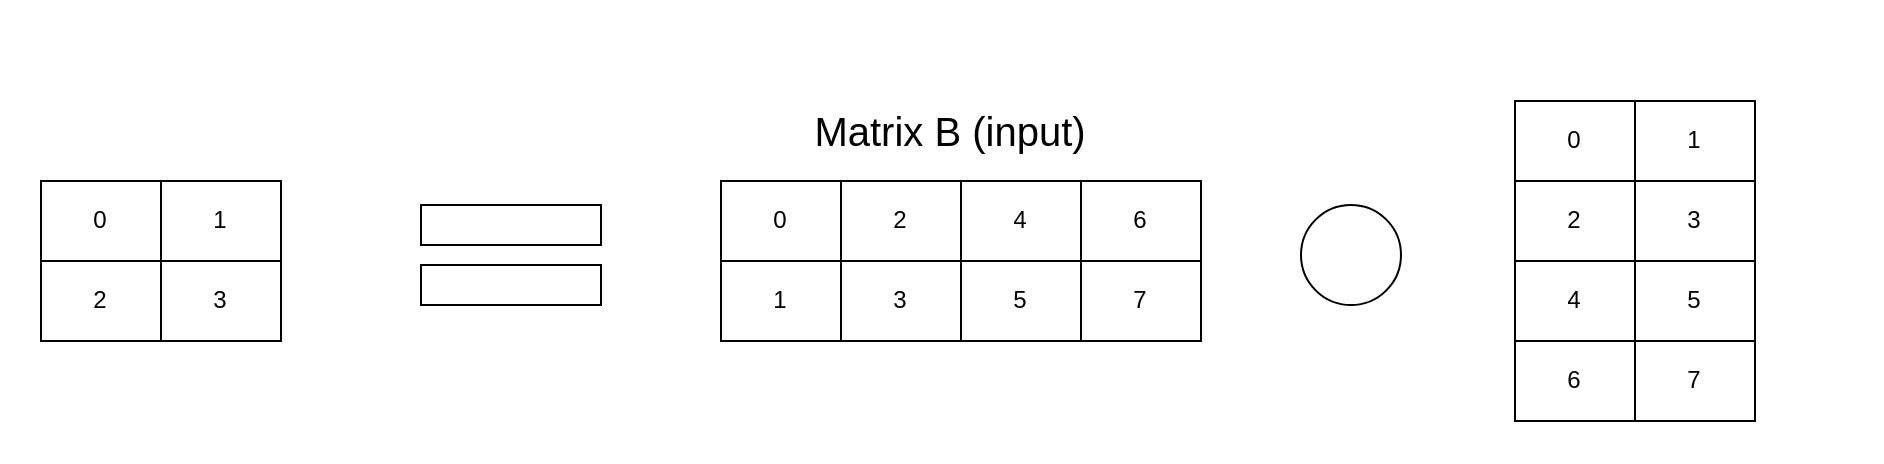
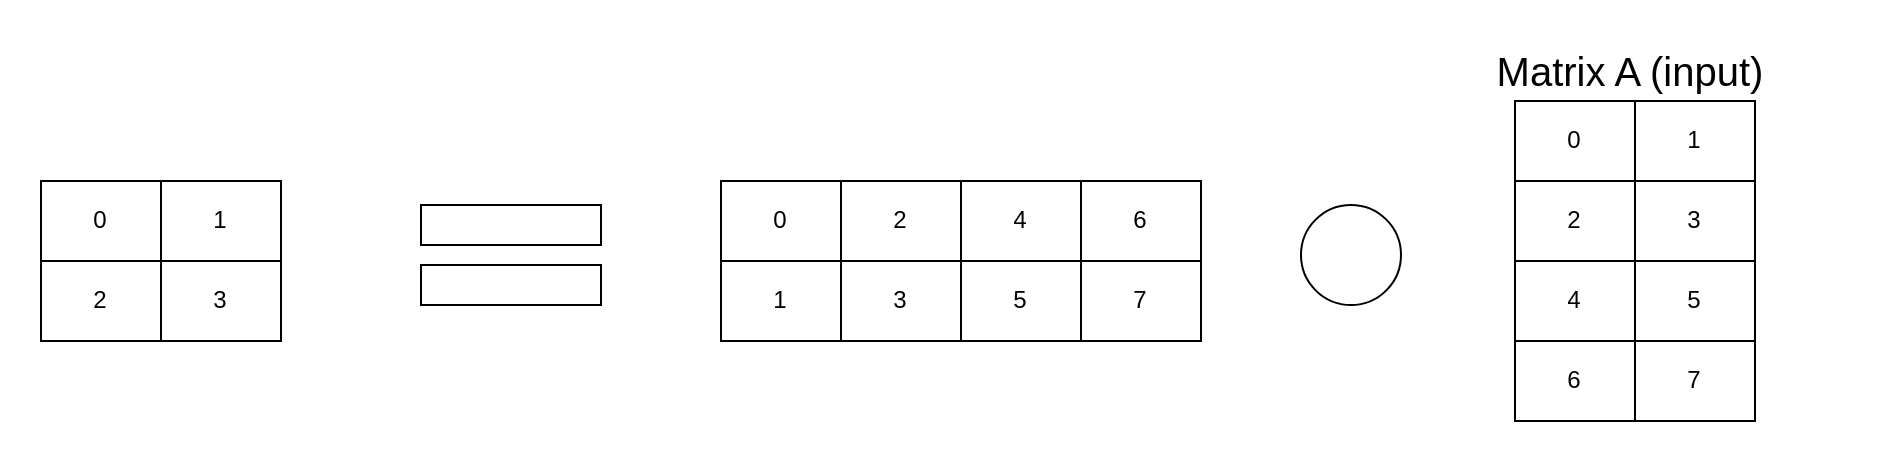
node "Matrix A (input)": added
node "Matrix B (input)": removed
